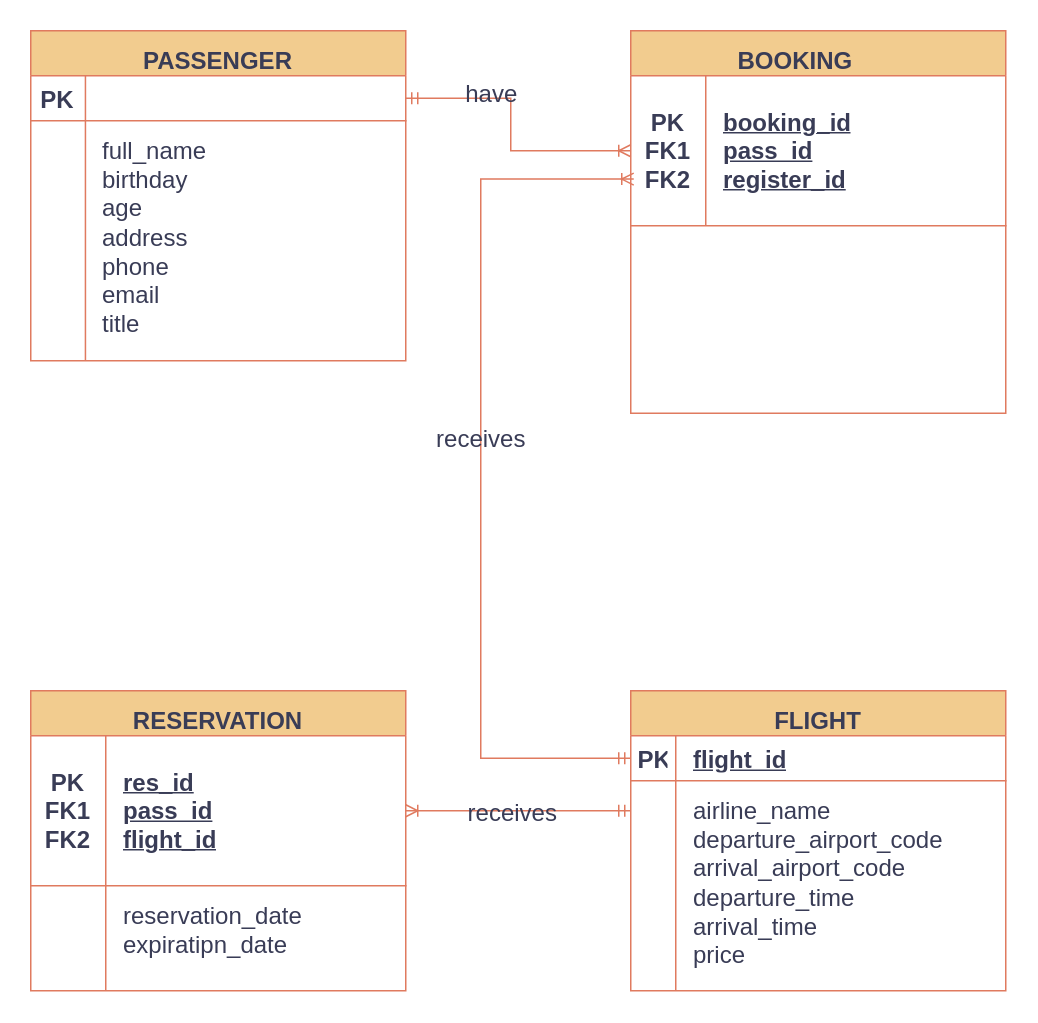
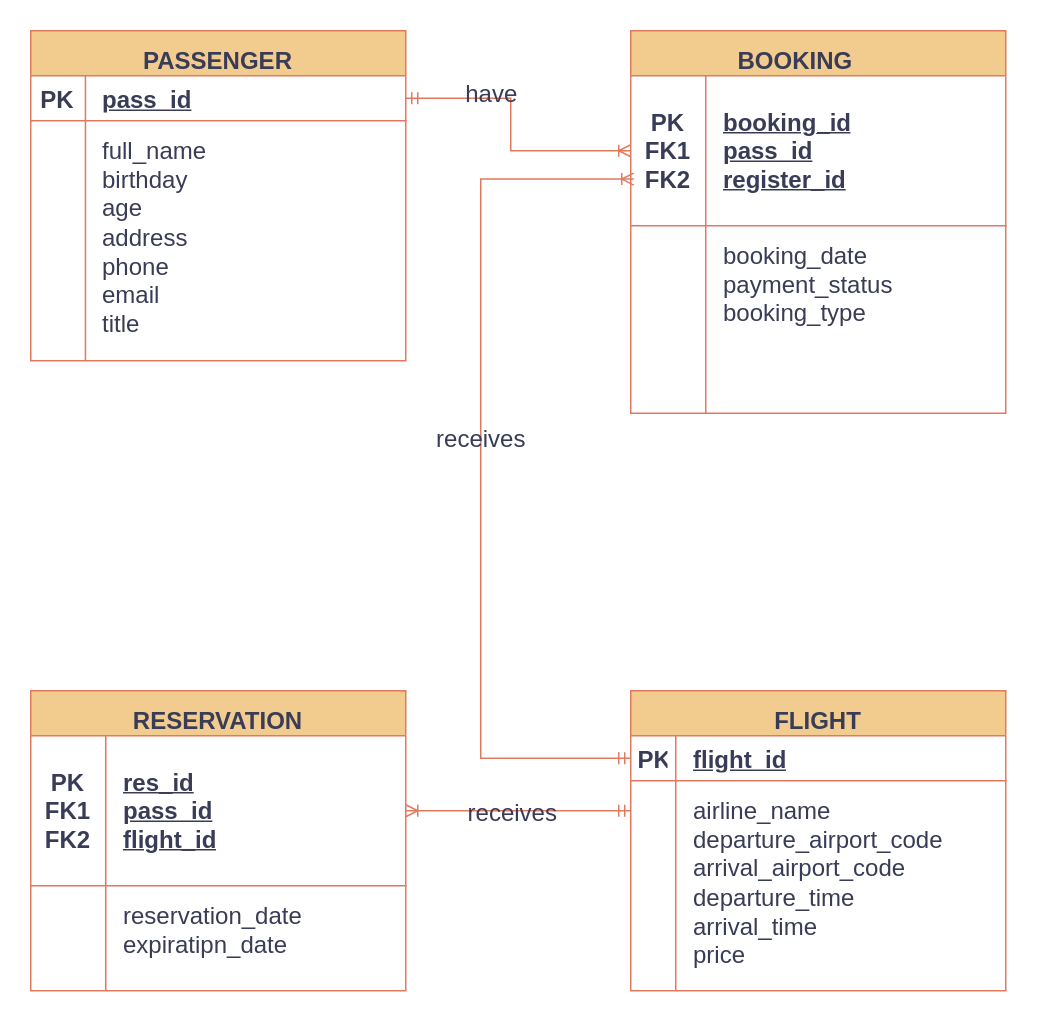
node "pass_id": added
node "booking_date payment_status booking_type": added
